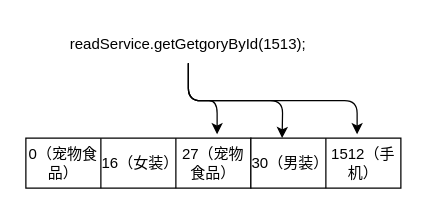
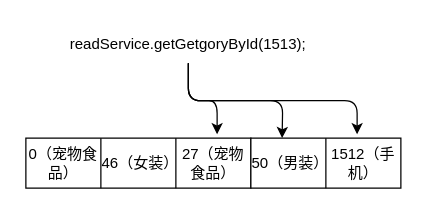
node "16（女装）": label "16（女装）" -> "46（女装）"
node "30（男装）": label "30（男装）" -> "50（男装）"
